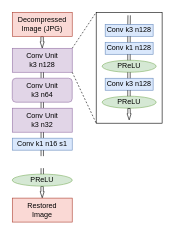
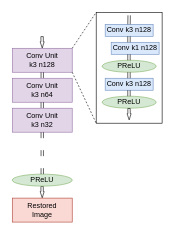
node "Decompressed Image (JPG)": removed
node "Conv k1 n128": moved (129, 48) -> (135, 48)
node "Conv Unit k3 n64": shape rounded rectangle -> rectangle
node "Conv k1 n16 s1": removed
